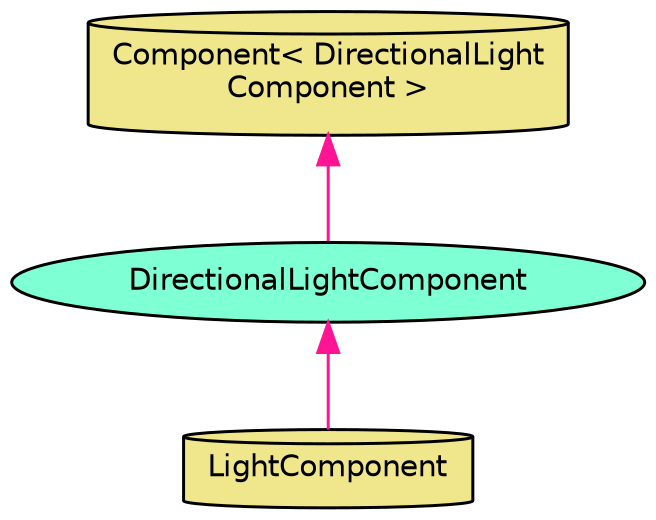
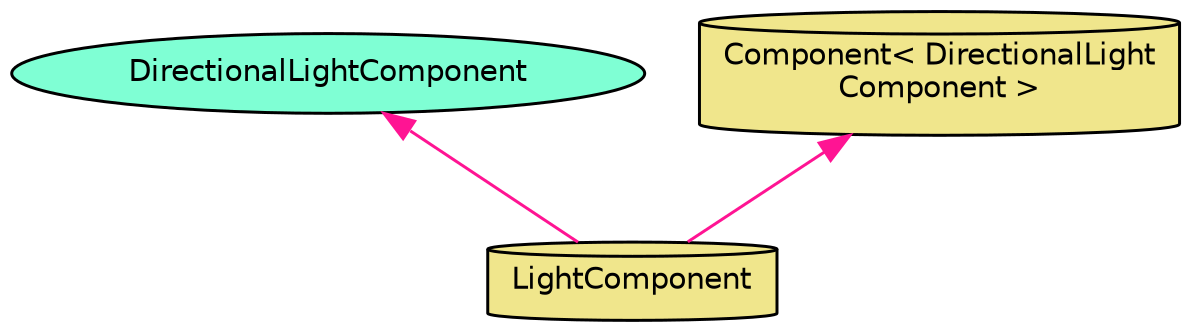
edge "DirectionalLightComponent" -> "Component< DirectionalLight Component >": now "LightComponent" -> "Component< DirectionalLight Component >"
